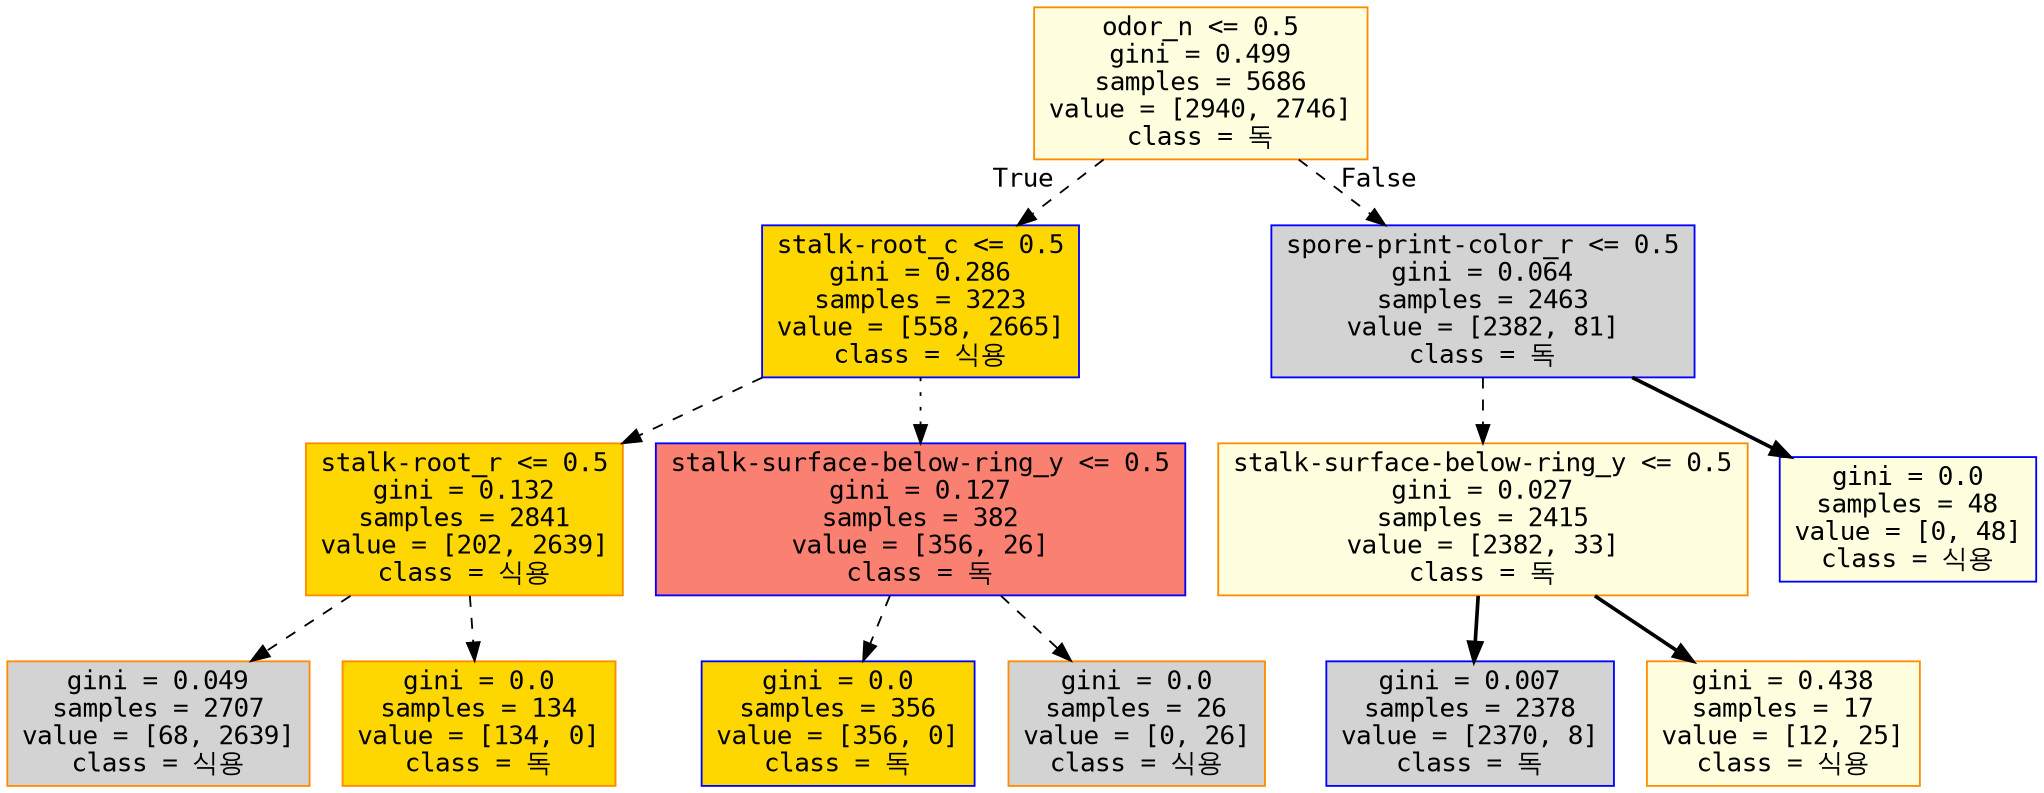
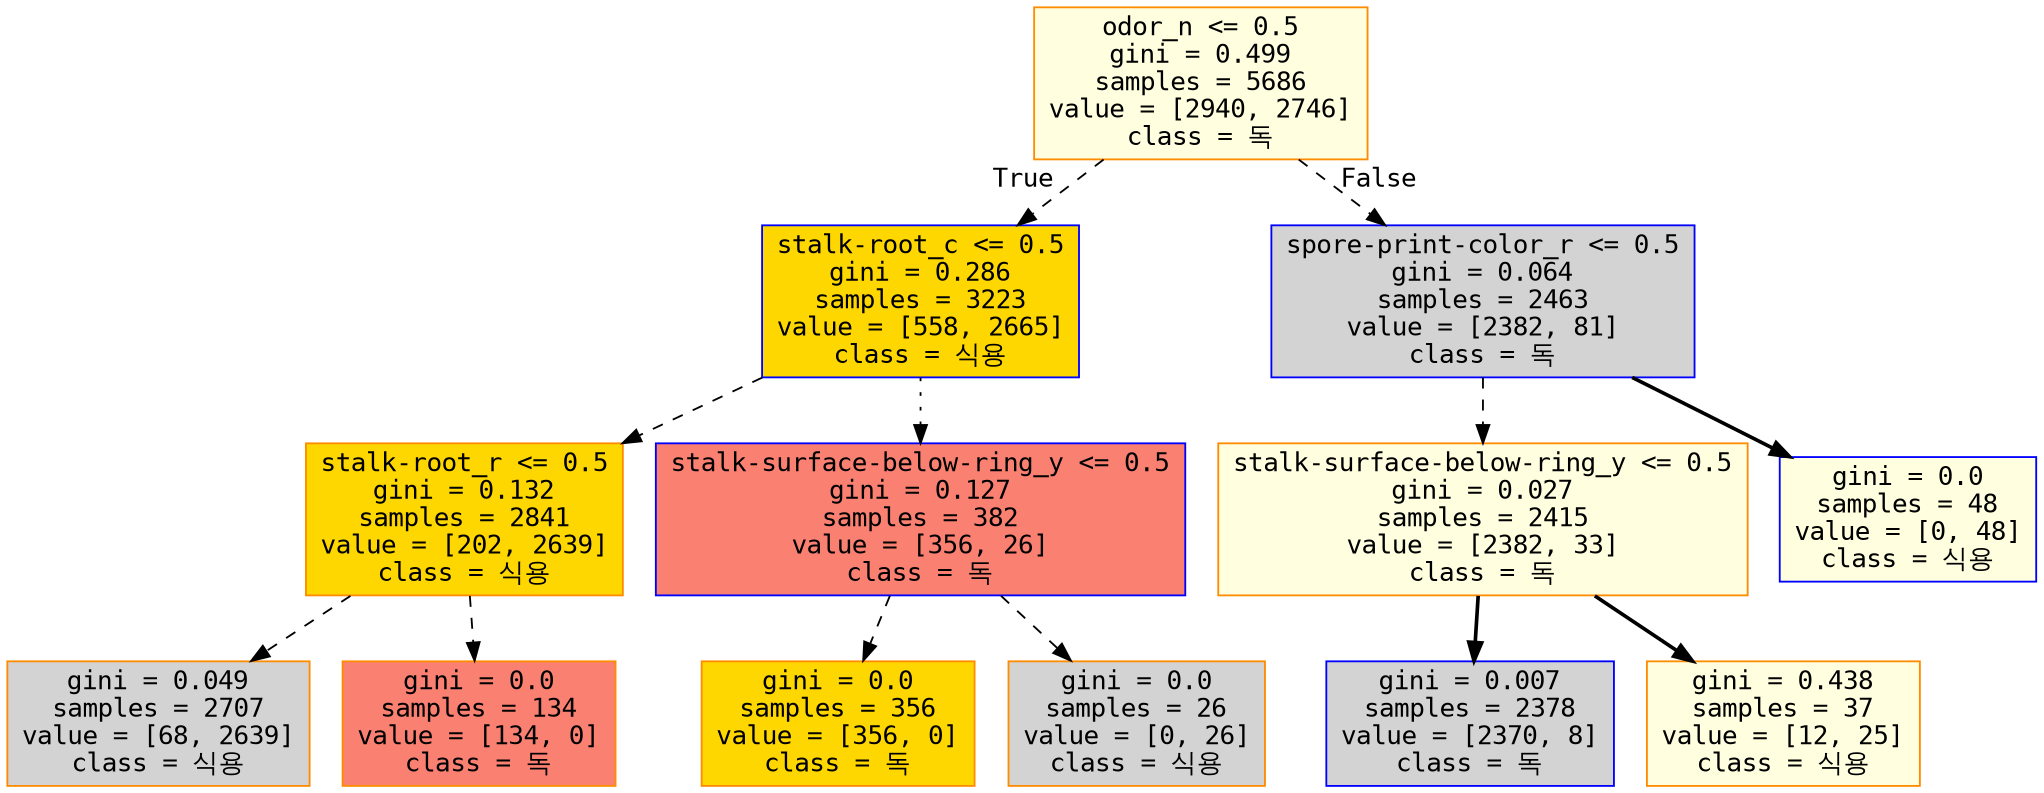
node "gini = 0.0 samples = 134 value = [134, 0] class = 독": fillcolor gold -> salmon
node "gini = 0.0 samples = 356 value = [356, 0] class = 독": color blue -> darkorange
node "gini = 0.438 samples = 17 value = [12, 25] class = 식용": label "gini = 0.438 samples = 17 value = [12, 25] class = 식용" -> "gini = 0.438 samples = 37 value = [12, 25] class = 식용"
